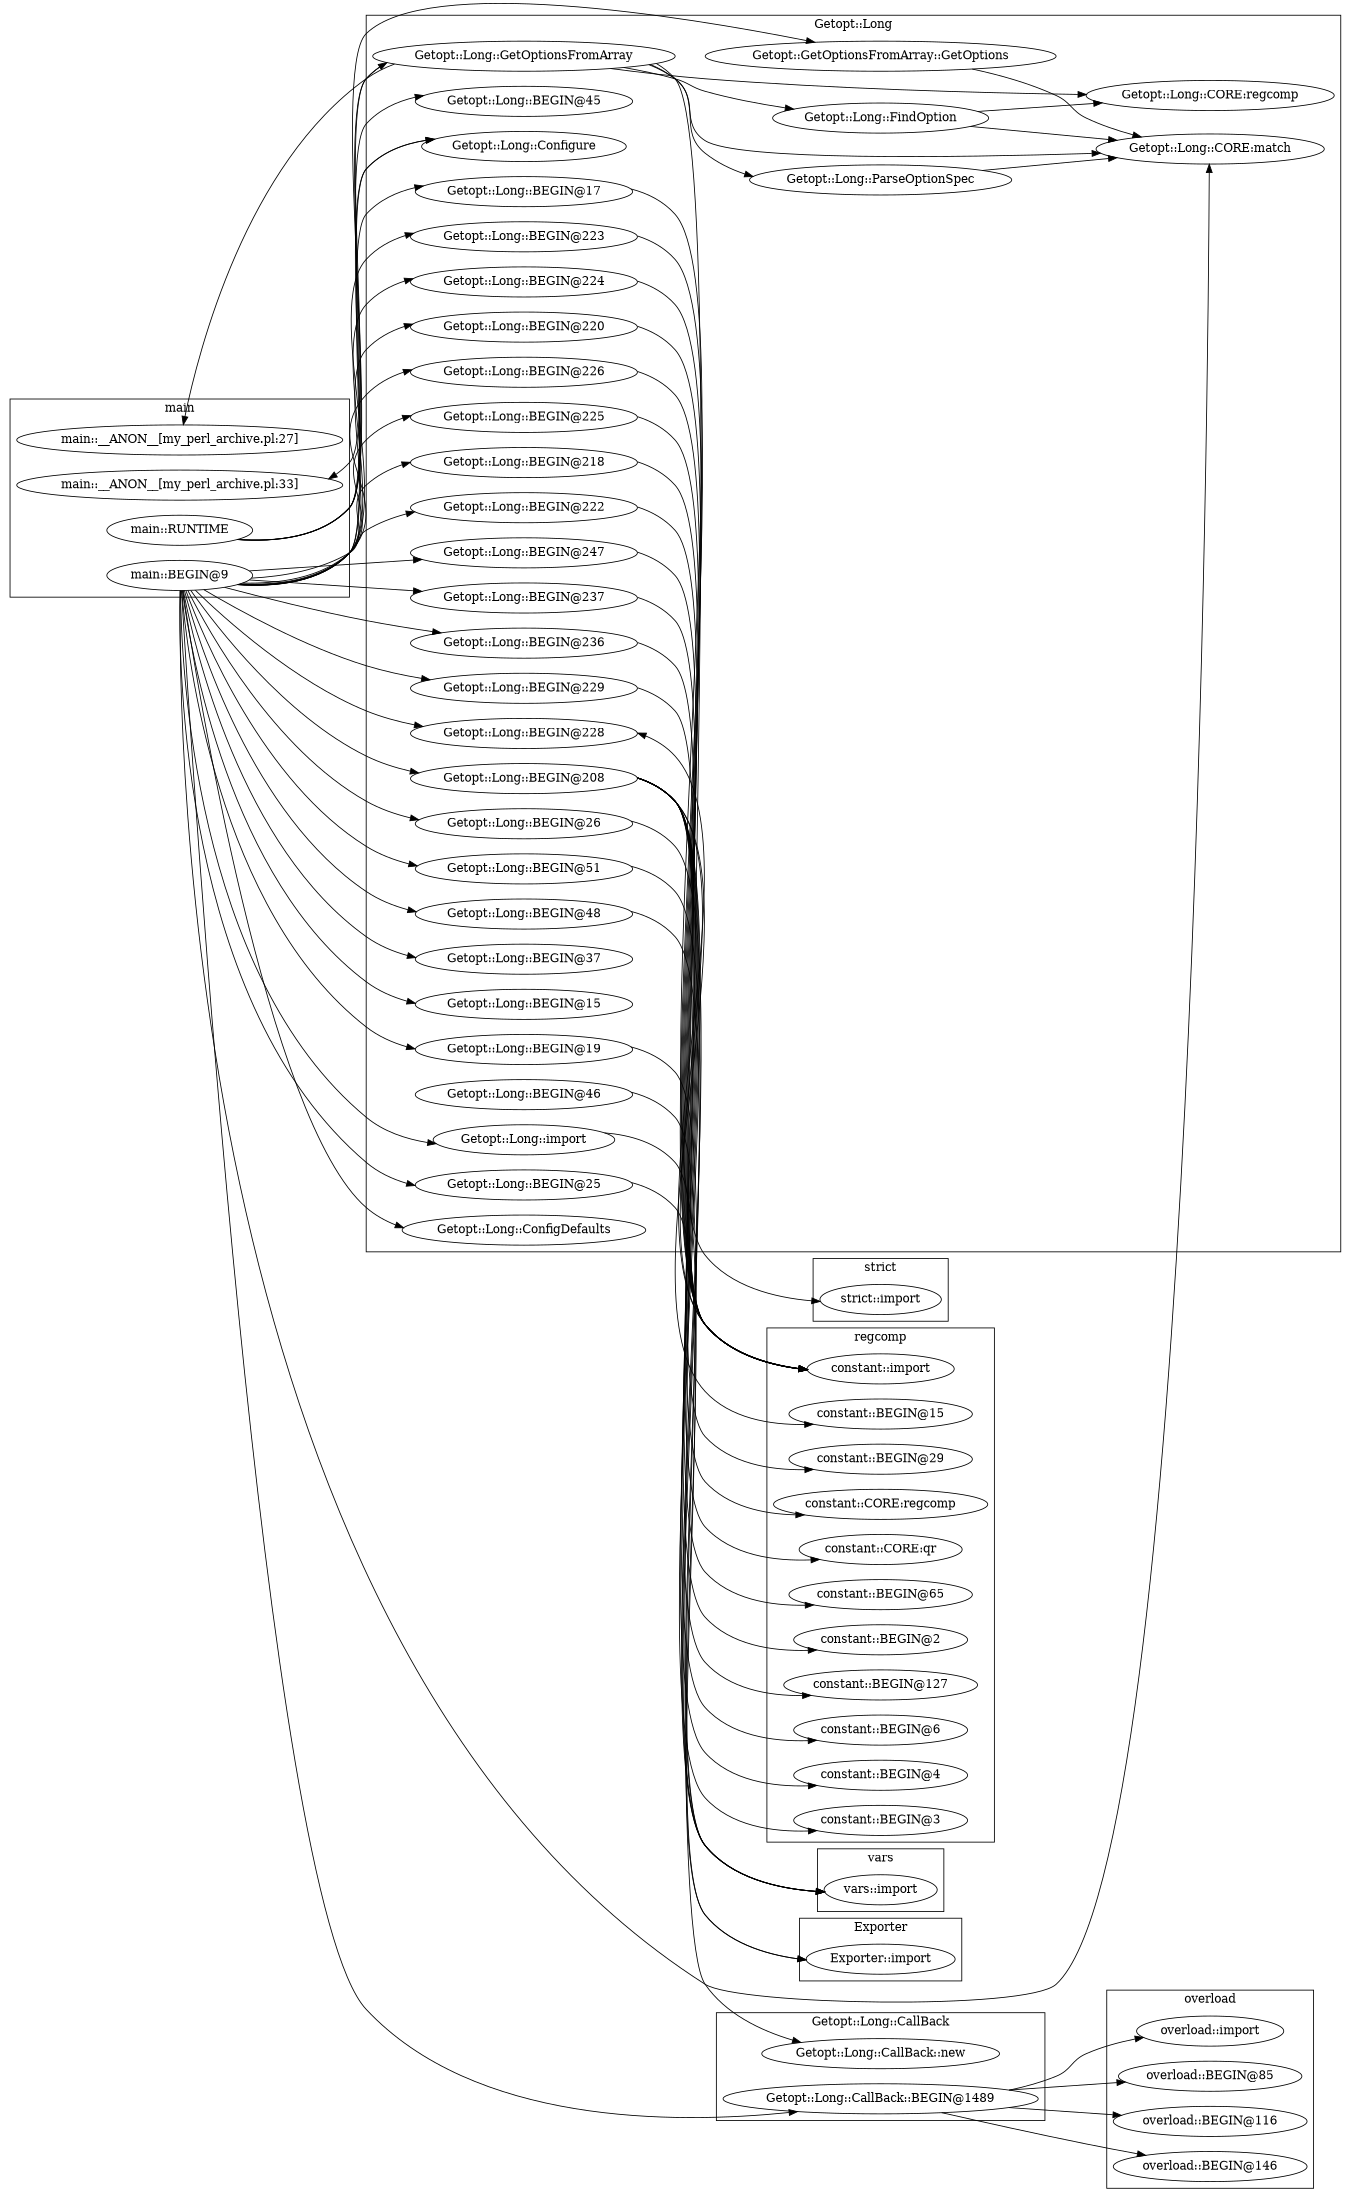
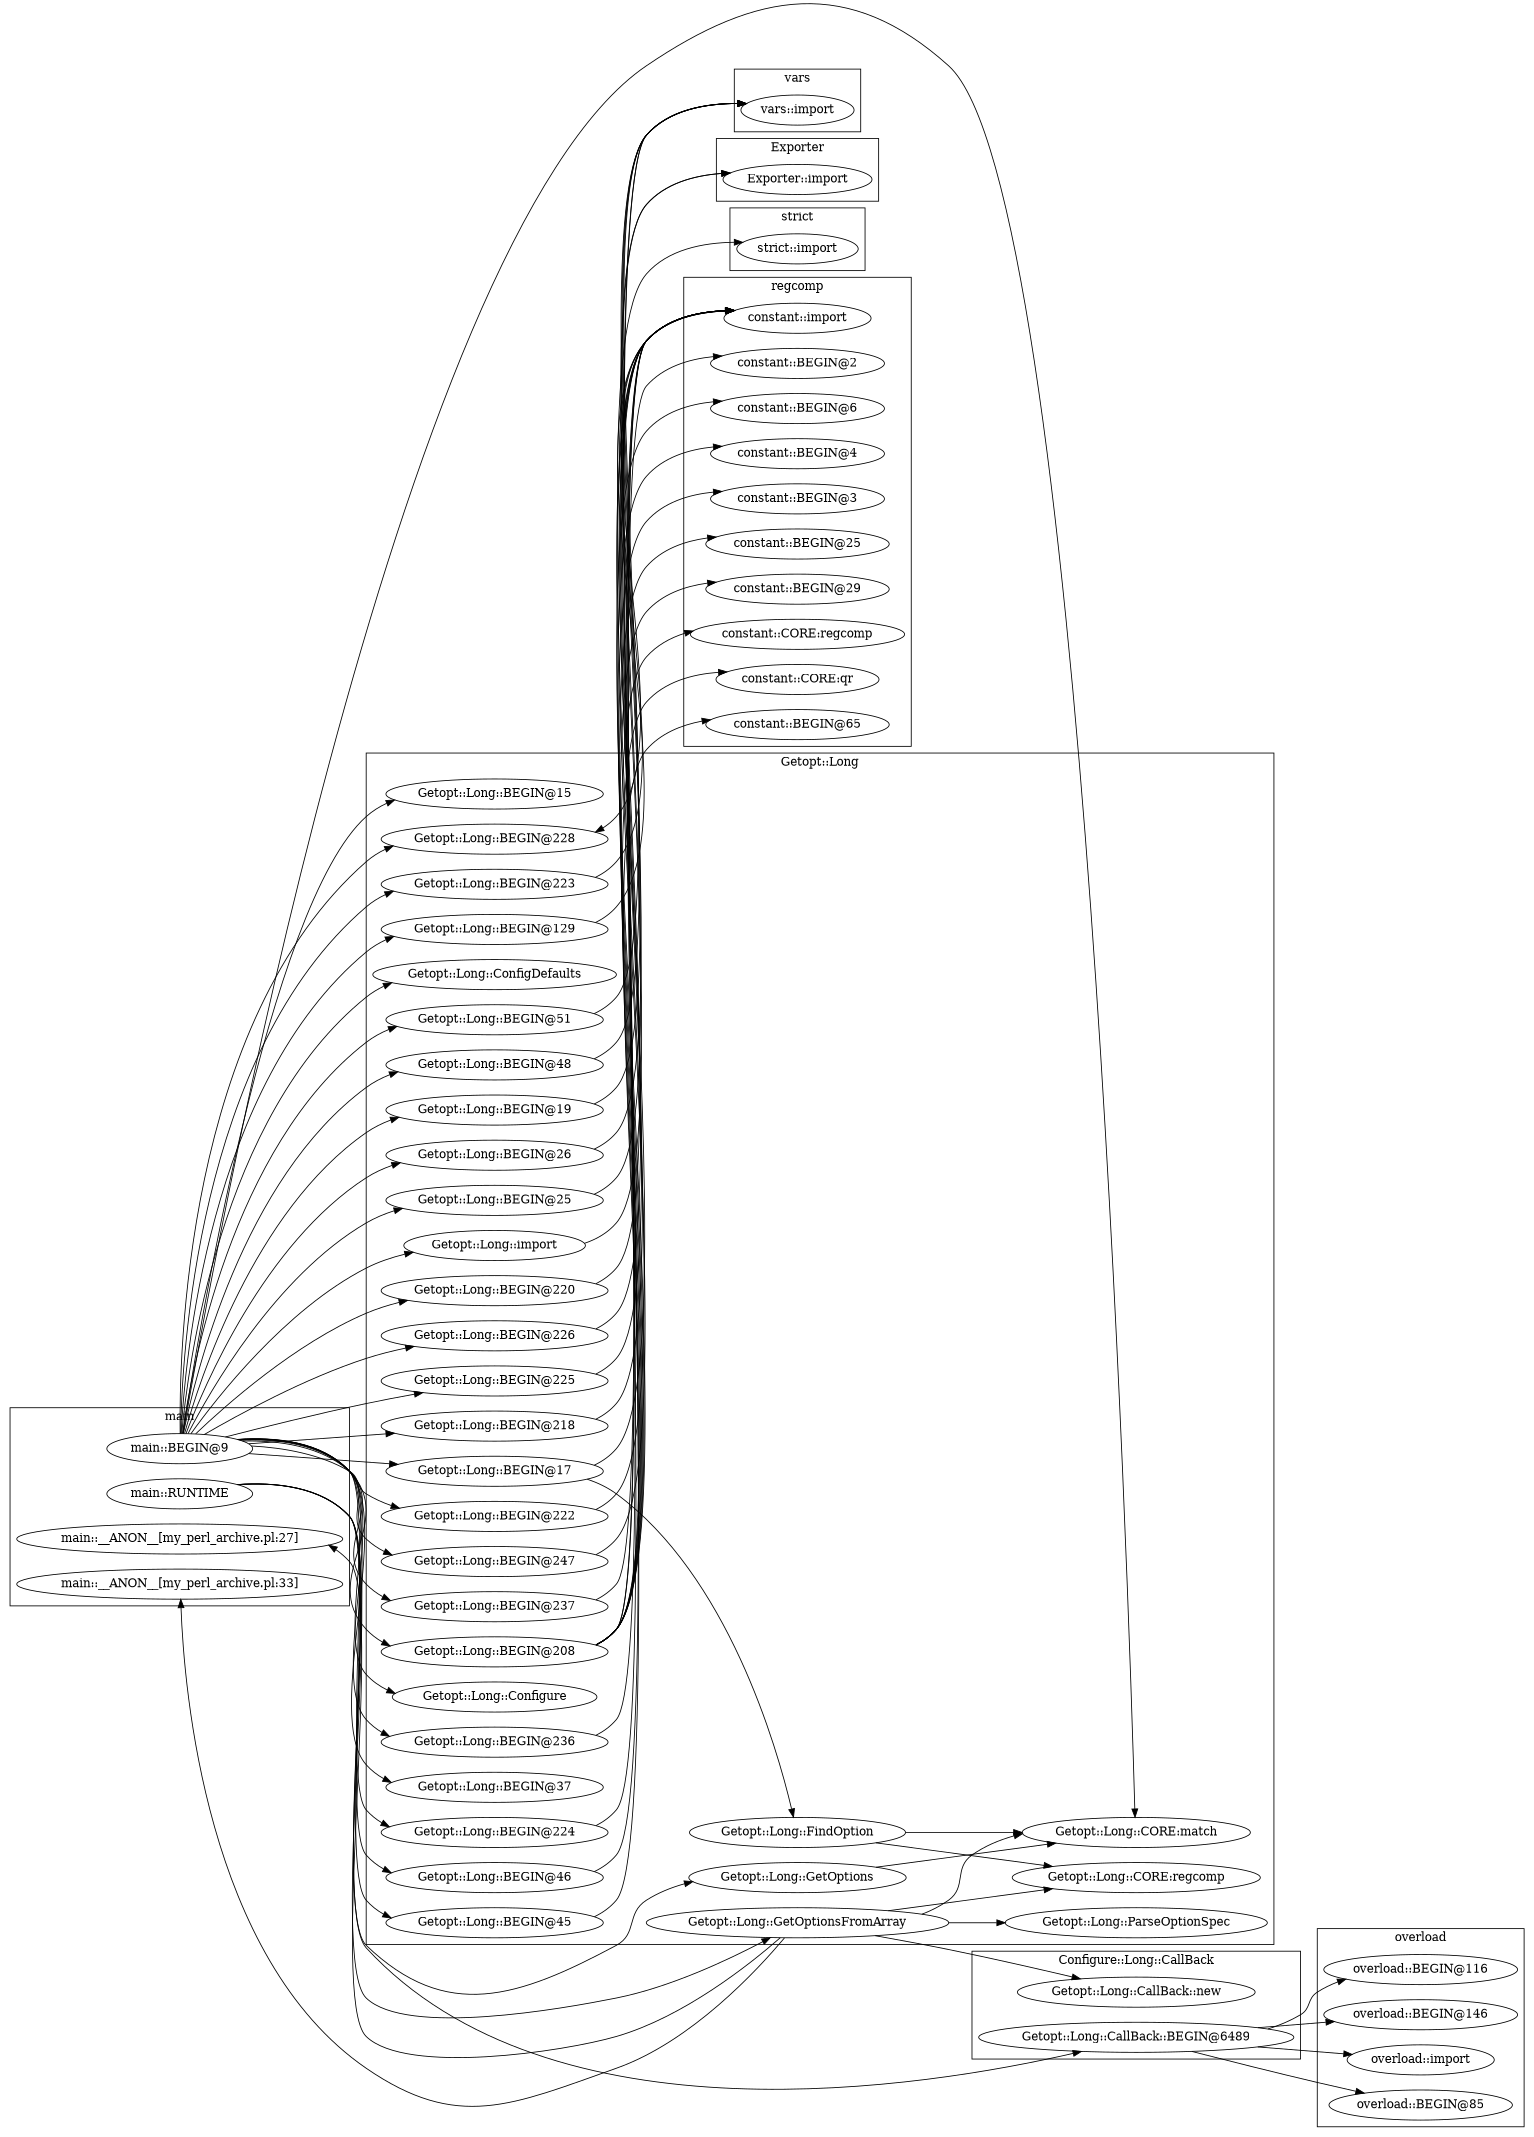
node "Getopt::GetOptionsFromArray::GetOptions": label "Getopt::GetOptionsFromArray::GetOptions" -> "Getopt::Long::GetOptions"
edge "Getopt::Long::GetOptionsFromArray" -> "Getopt::Long::FindOption": now "Getopt::Long::BEGIN@17" -> "Getopt::Long::FindOption"
edge "Getopt::Long::ParseOptionSpec" -> "Getopt::Long::CORE:match": removed
edge "main::RUNTIME" -> "Getopt::Long::Configure": now "main::RUNTIME" -> "Getopt::Long::BEGIN@46"
node "Getopt::Long::BEGIN@229": label "Getopt::Long::BEGIN@229" -> "Getopt::Long::BEGIN@129"
edge "Getopt::Long::BEGIN@45" -> "vars::import": added
node "constant::BEGIN@15": label "constant::BEGIN@15" -> "constant::BEGIN@25"
node "constant::BEGIN@127": removed
cluster "Getopt::Long::CallBack": label "Getopt::Long::CallBack" -> "Configure::Long::CallBack"
node "Getopt::Long::CallBack::BEGIN@1489": label "Getopt::Long::CallBack::BEGIN@1489" -> "Getopt::Long::CallBack::BEGIN@6489"
